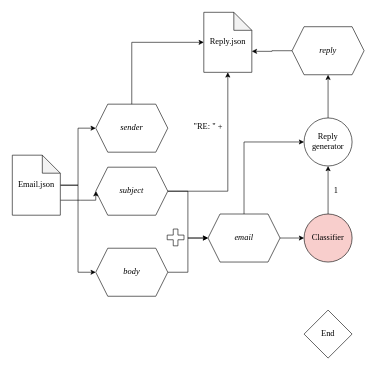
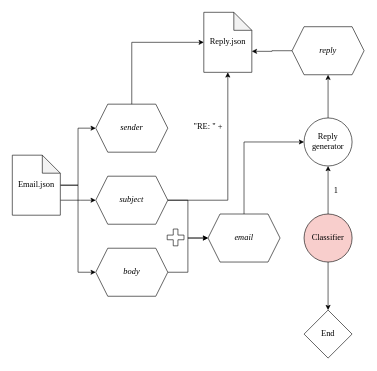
node "subject": moved (132, 191) -> (132, 200)
edge "email" -> "Classifier": removed
edge "Classifier" -> "End": added
